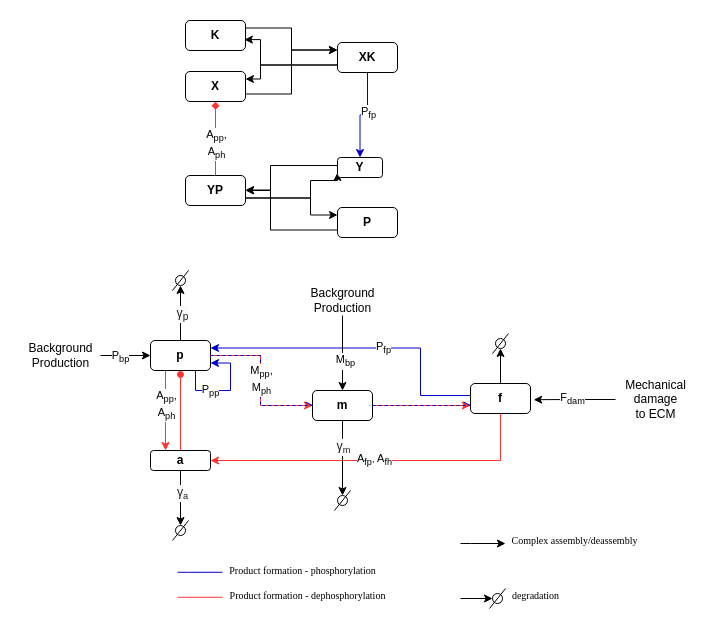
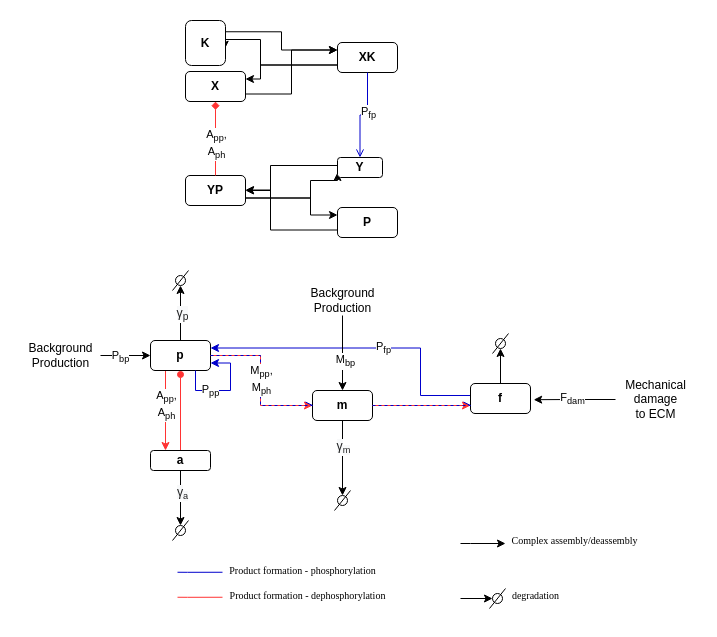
node "K": size 60x30 -> 40x45
edge "XK" -> "Y": arrowhead classic -> open
edge "f" -> "a": removed, label "Afp, Afh"
